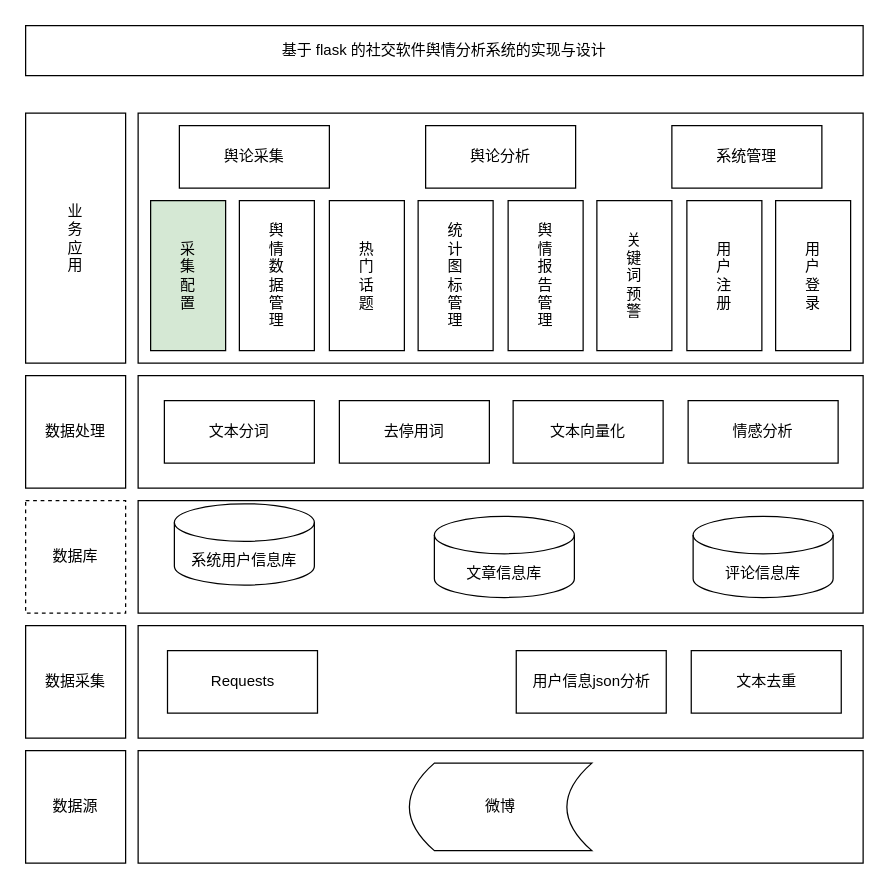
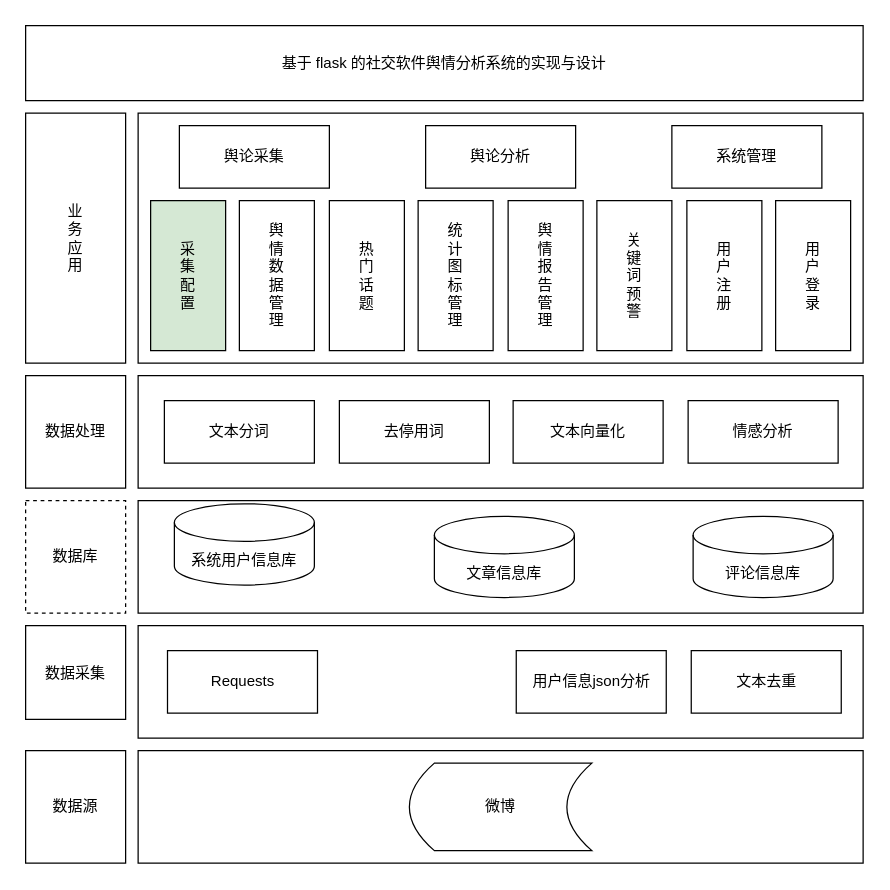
node "基于 flask 的社交软件舆情分析系统的实现与设计": size 838x50 -> 838x75
node "数据采集": size 100x113 -> 100x94
